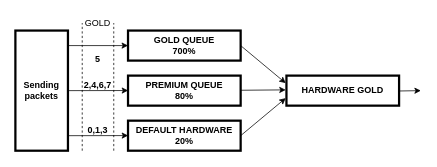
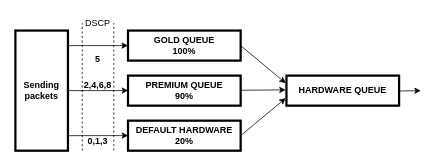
node "GOLD": label "GOLD" -> "DSCP"
node "GOLD QUEUE 700%": label "GOLD QUEUE 700%" -> "GOLD QUEUE 100%"
node "2,4,6,7": label "2,4,6,7" -> "2,4,6,8"
node "PREMIUM QUEUE 80%": label "PREMIUM QUEUE 80%" -> "PREMIUM QUEUE 90%"
node "HARDWARE GOLD": label "HARDWARE GOLD" -> "HARDWARE QUEUE"
node "0,1,3": moved (98, 130) -> (98, 141)
